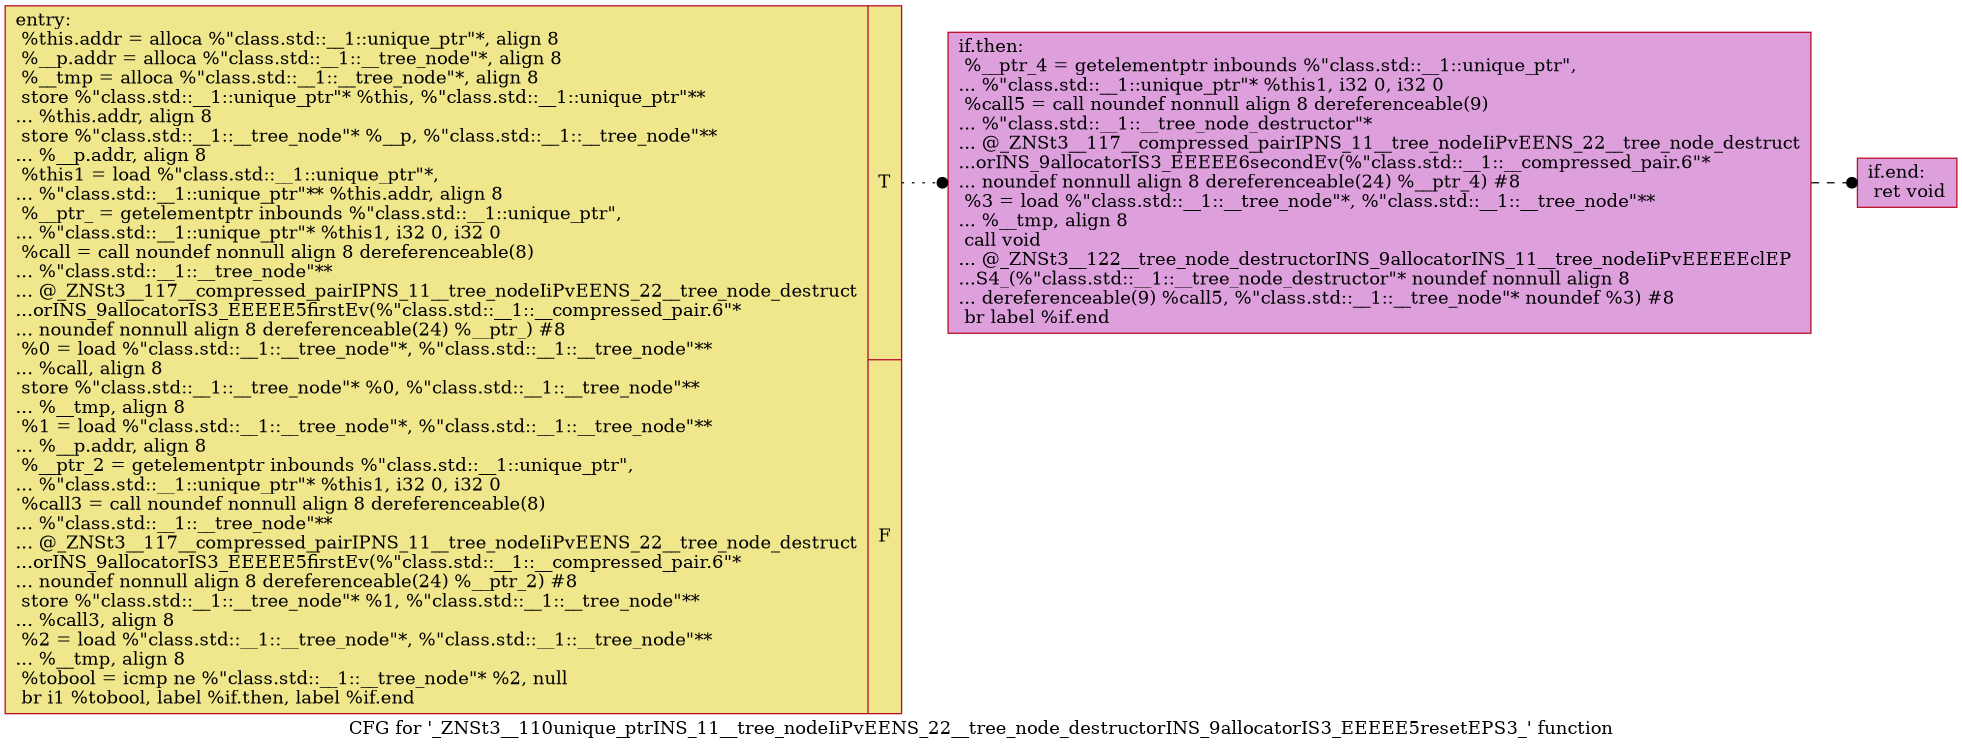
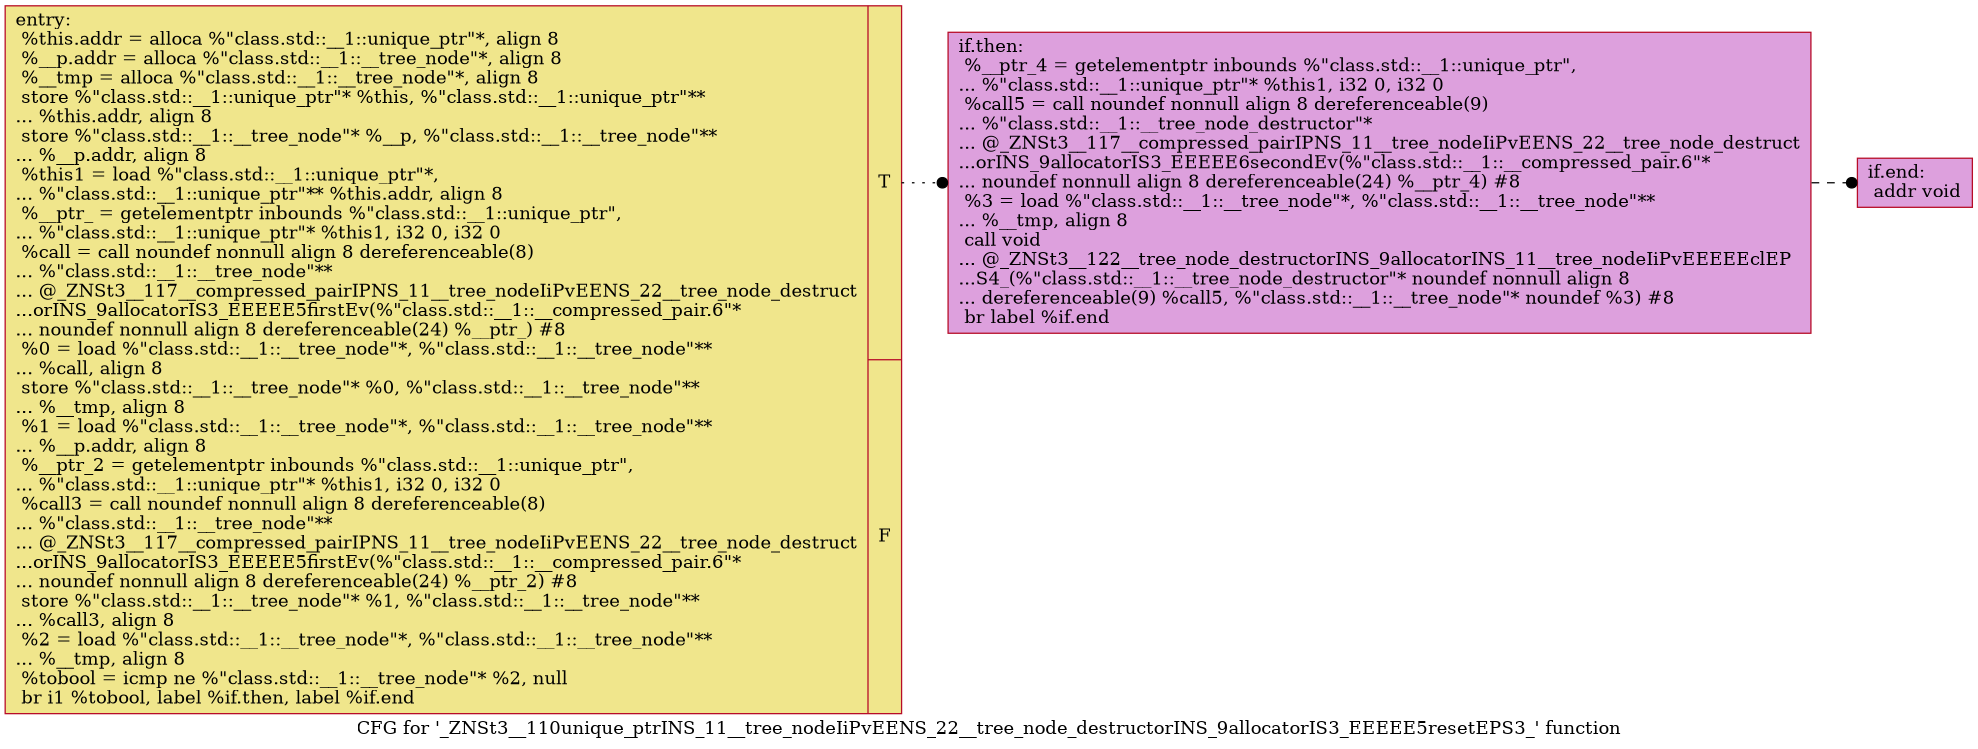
node "if.end:": text "ret void" -> "addr void"
